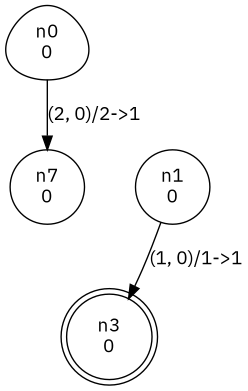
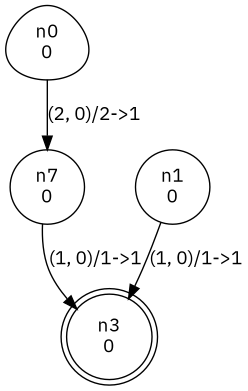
edge "n7 0" -> "n3 0": added, label "(1, 0)/1->1"
